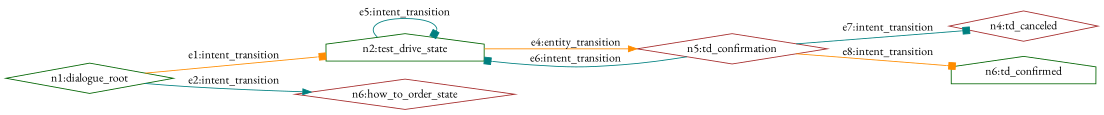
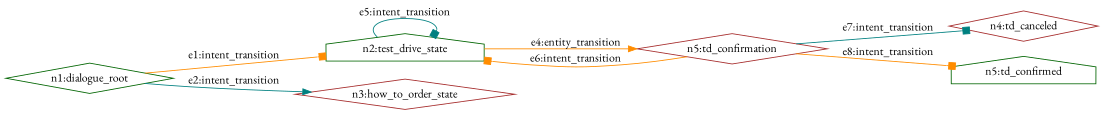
edge "n5:td_confirmation" -> "n2:test_drive_state": color teal -> darkorange
node "n6:td_confirmed": label "n6:td_confirmed" -> "n5:td_confirmed"
node "n6:how_to_order_state": label "n6:how_to_order_state" -> "n3:how_to_order_state"
